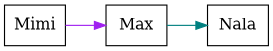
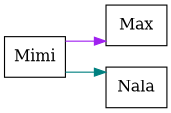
edge "Max" -> "Nala": now "Mimi" -> "Nala"
